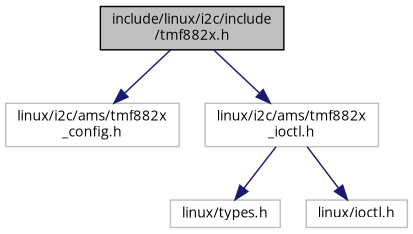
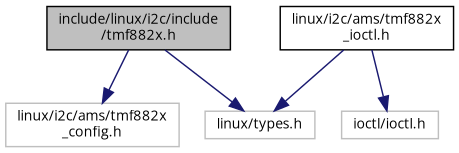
edge "include/linux/i2c/include /tmf882x.h" -> "linux/i2c/ams/tmf882x _ioctl.h": now "include/linux/i2c/include /tmf882x.h" -> "linux/types.h"
node "linux/i2c/ams/tmf882x _ioctl.h": color grey75 -> black
node "linux/ioctl.h": label "linux/ioctl.h" -> "ioctl/ioctl.h"
